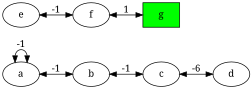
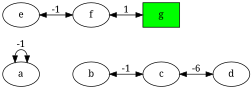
edge "a" -- "b": removed, label "-1"
